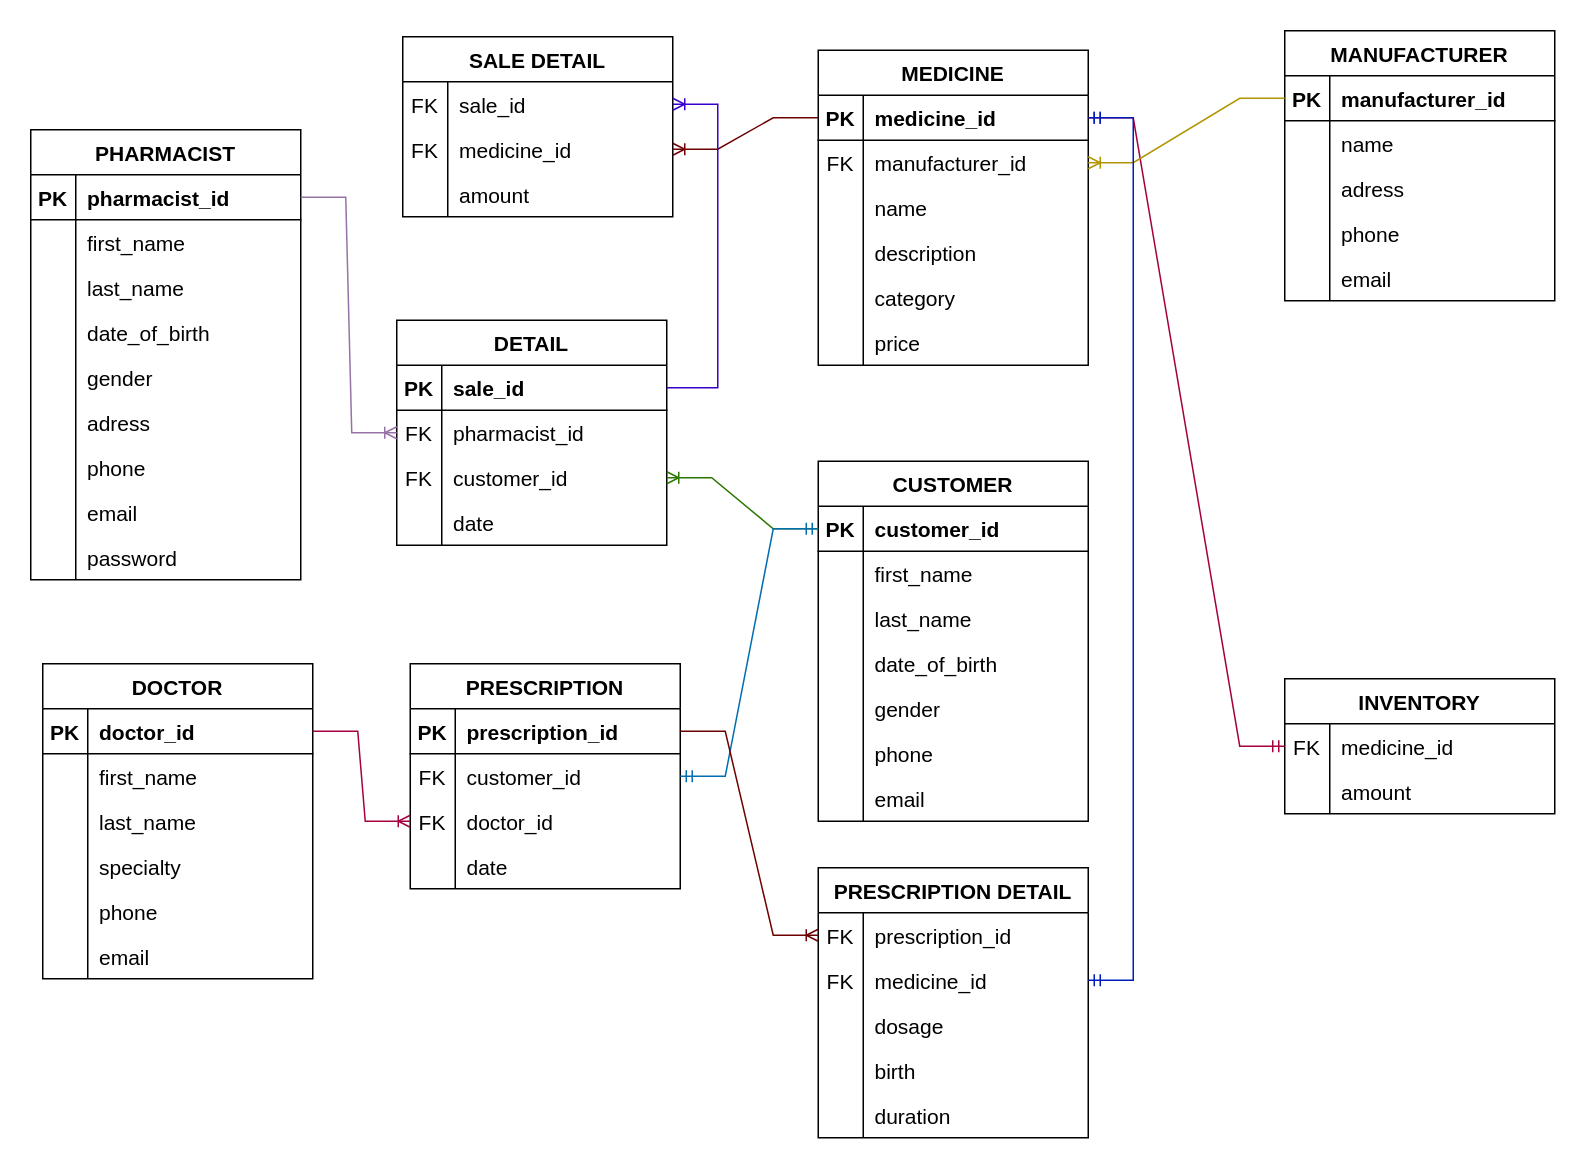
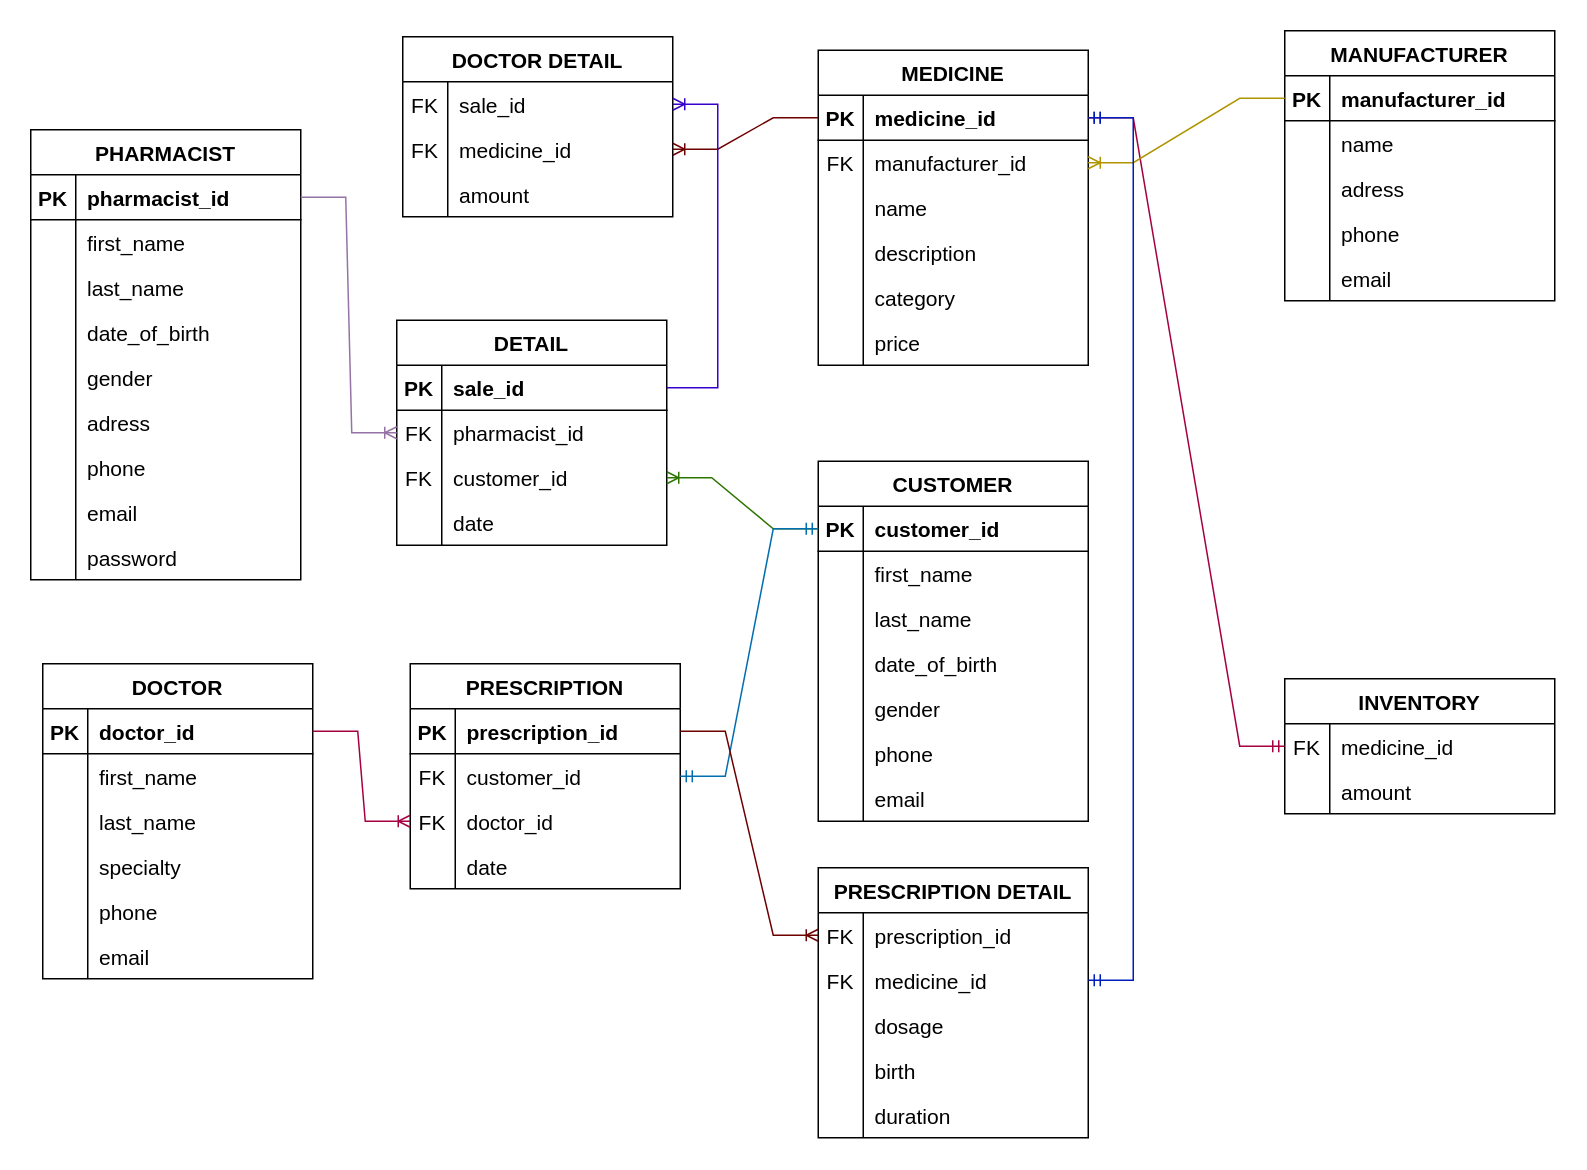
node "SALE DETAIL": label "SALE DETAIL" -> "DOCTOR DETAIL"
